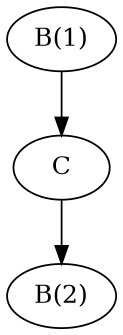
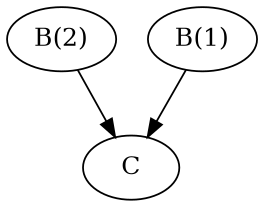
edge "C" -> "B(2)": reversed
